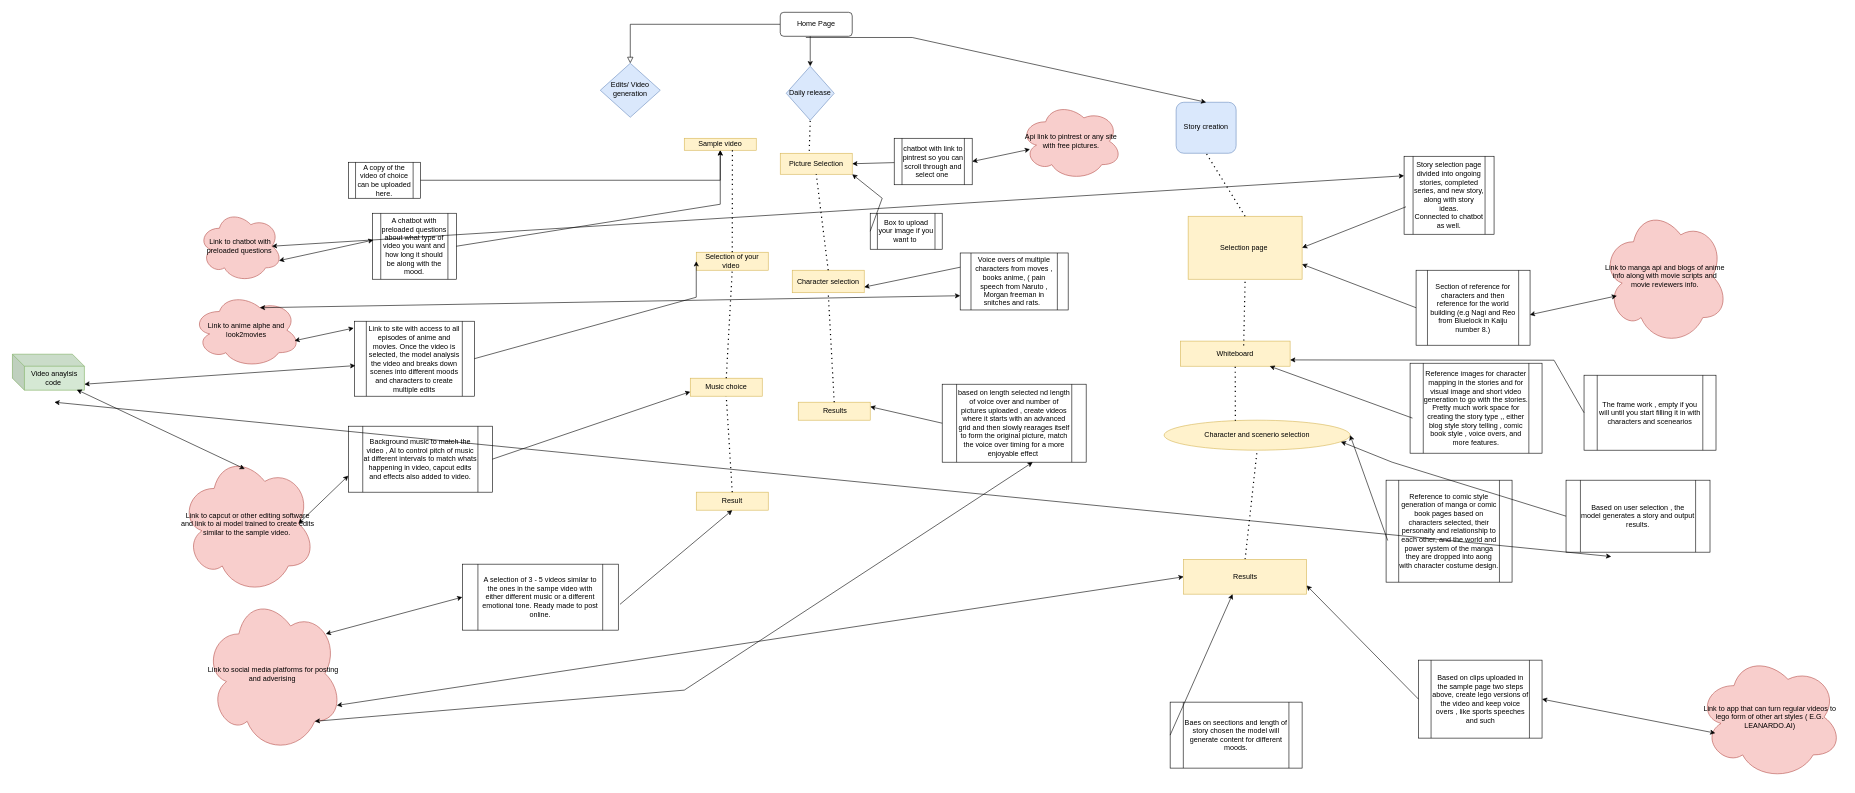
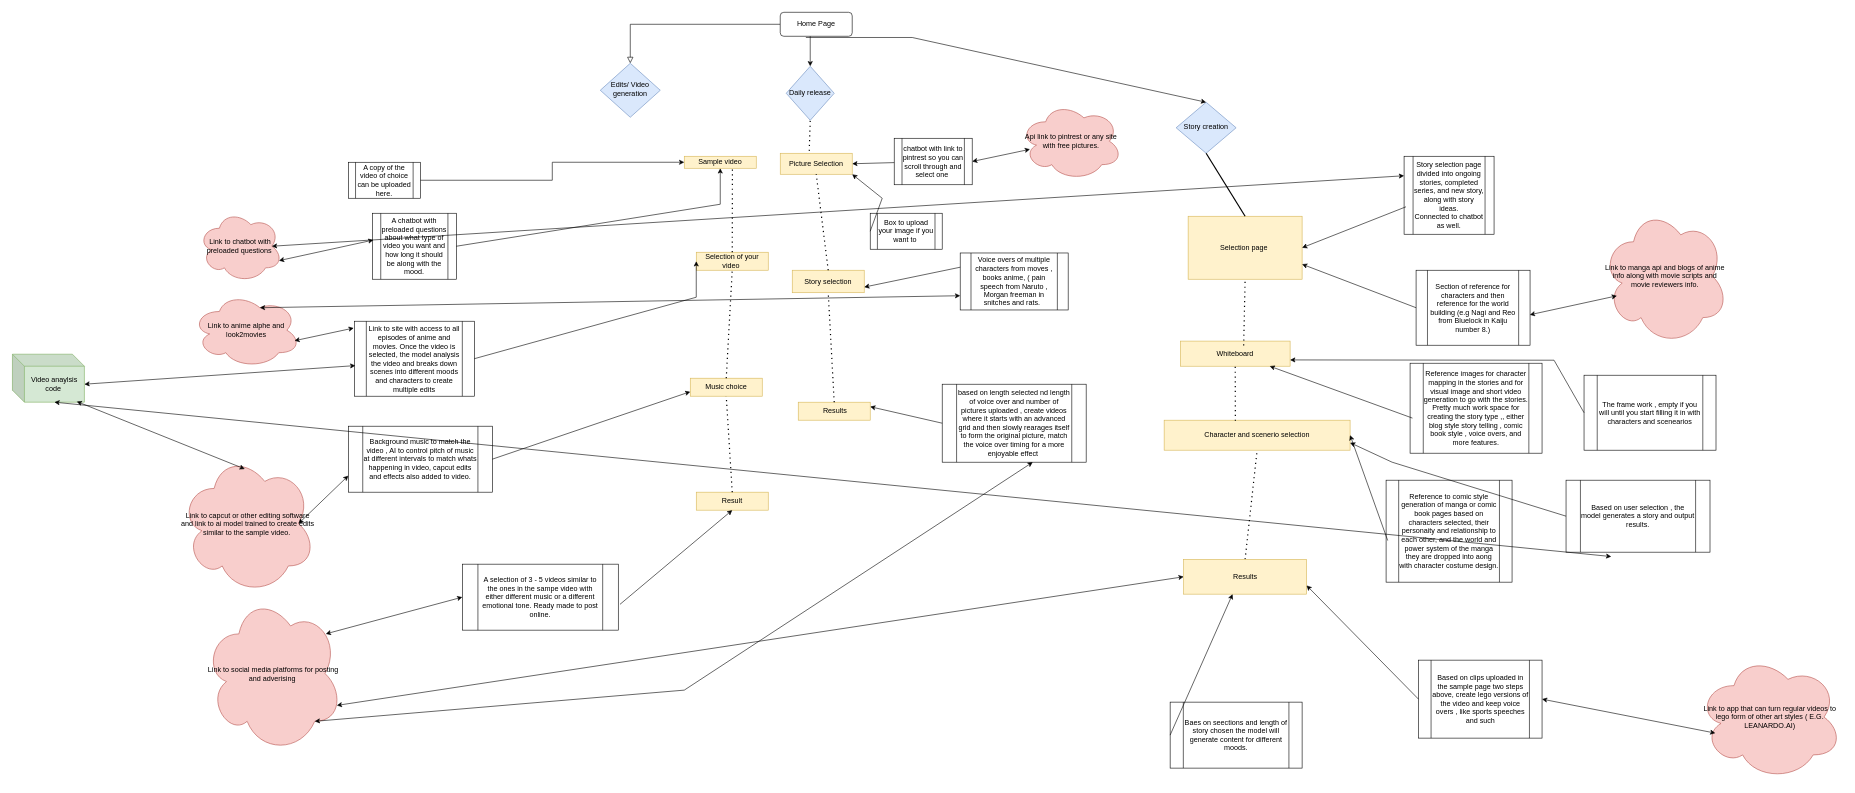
node "Story creation": shape rounded rectangle -> diamond
node "Sample video": moved (720, 144) -> (720, 162)
edge "Story creation" -- "Selection page": style dashed -> solid
node "Character selection": label "Character selection" -> "Story selection"
node "Video anaylsis code": size 72x36 -> 72x48
node "Character and scenerio selection": shape ellipse -> rectangle
